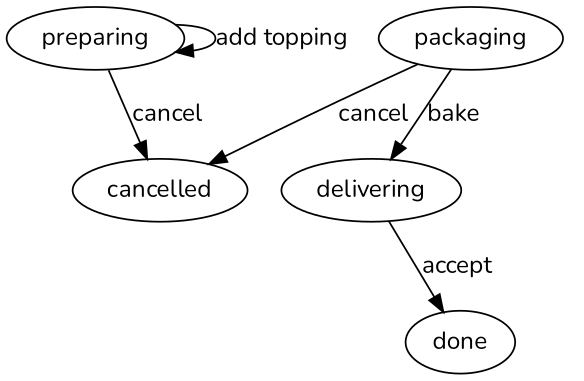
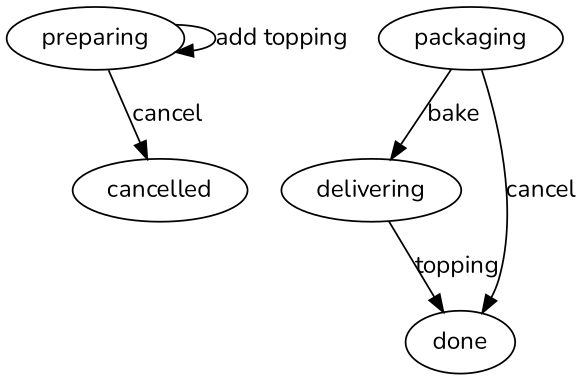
edge "packaging" -> "cancelled": now "packaging" -> "done"
edge "delivering" -> "done": label "accept" -> "topping"
